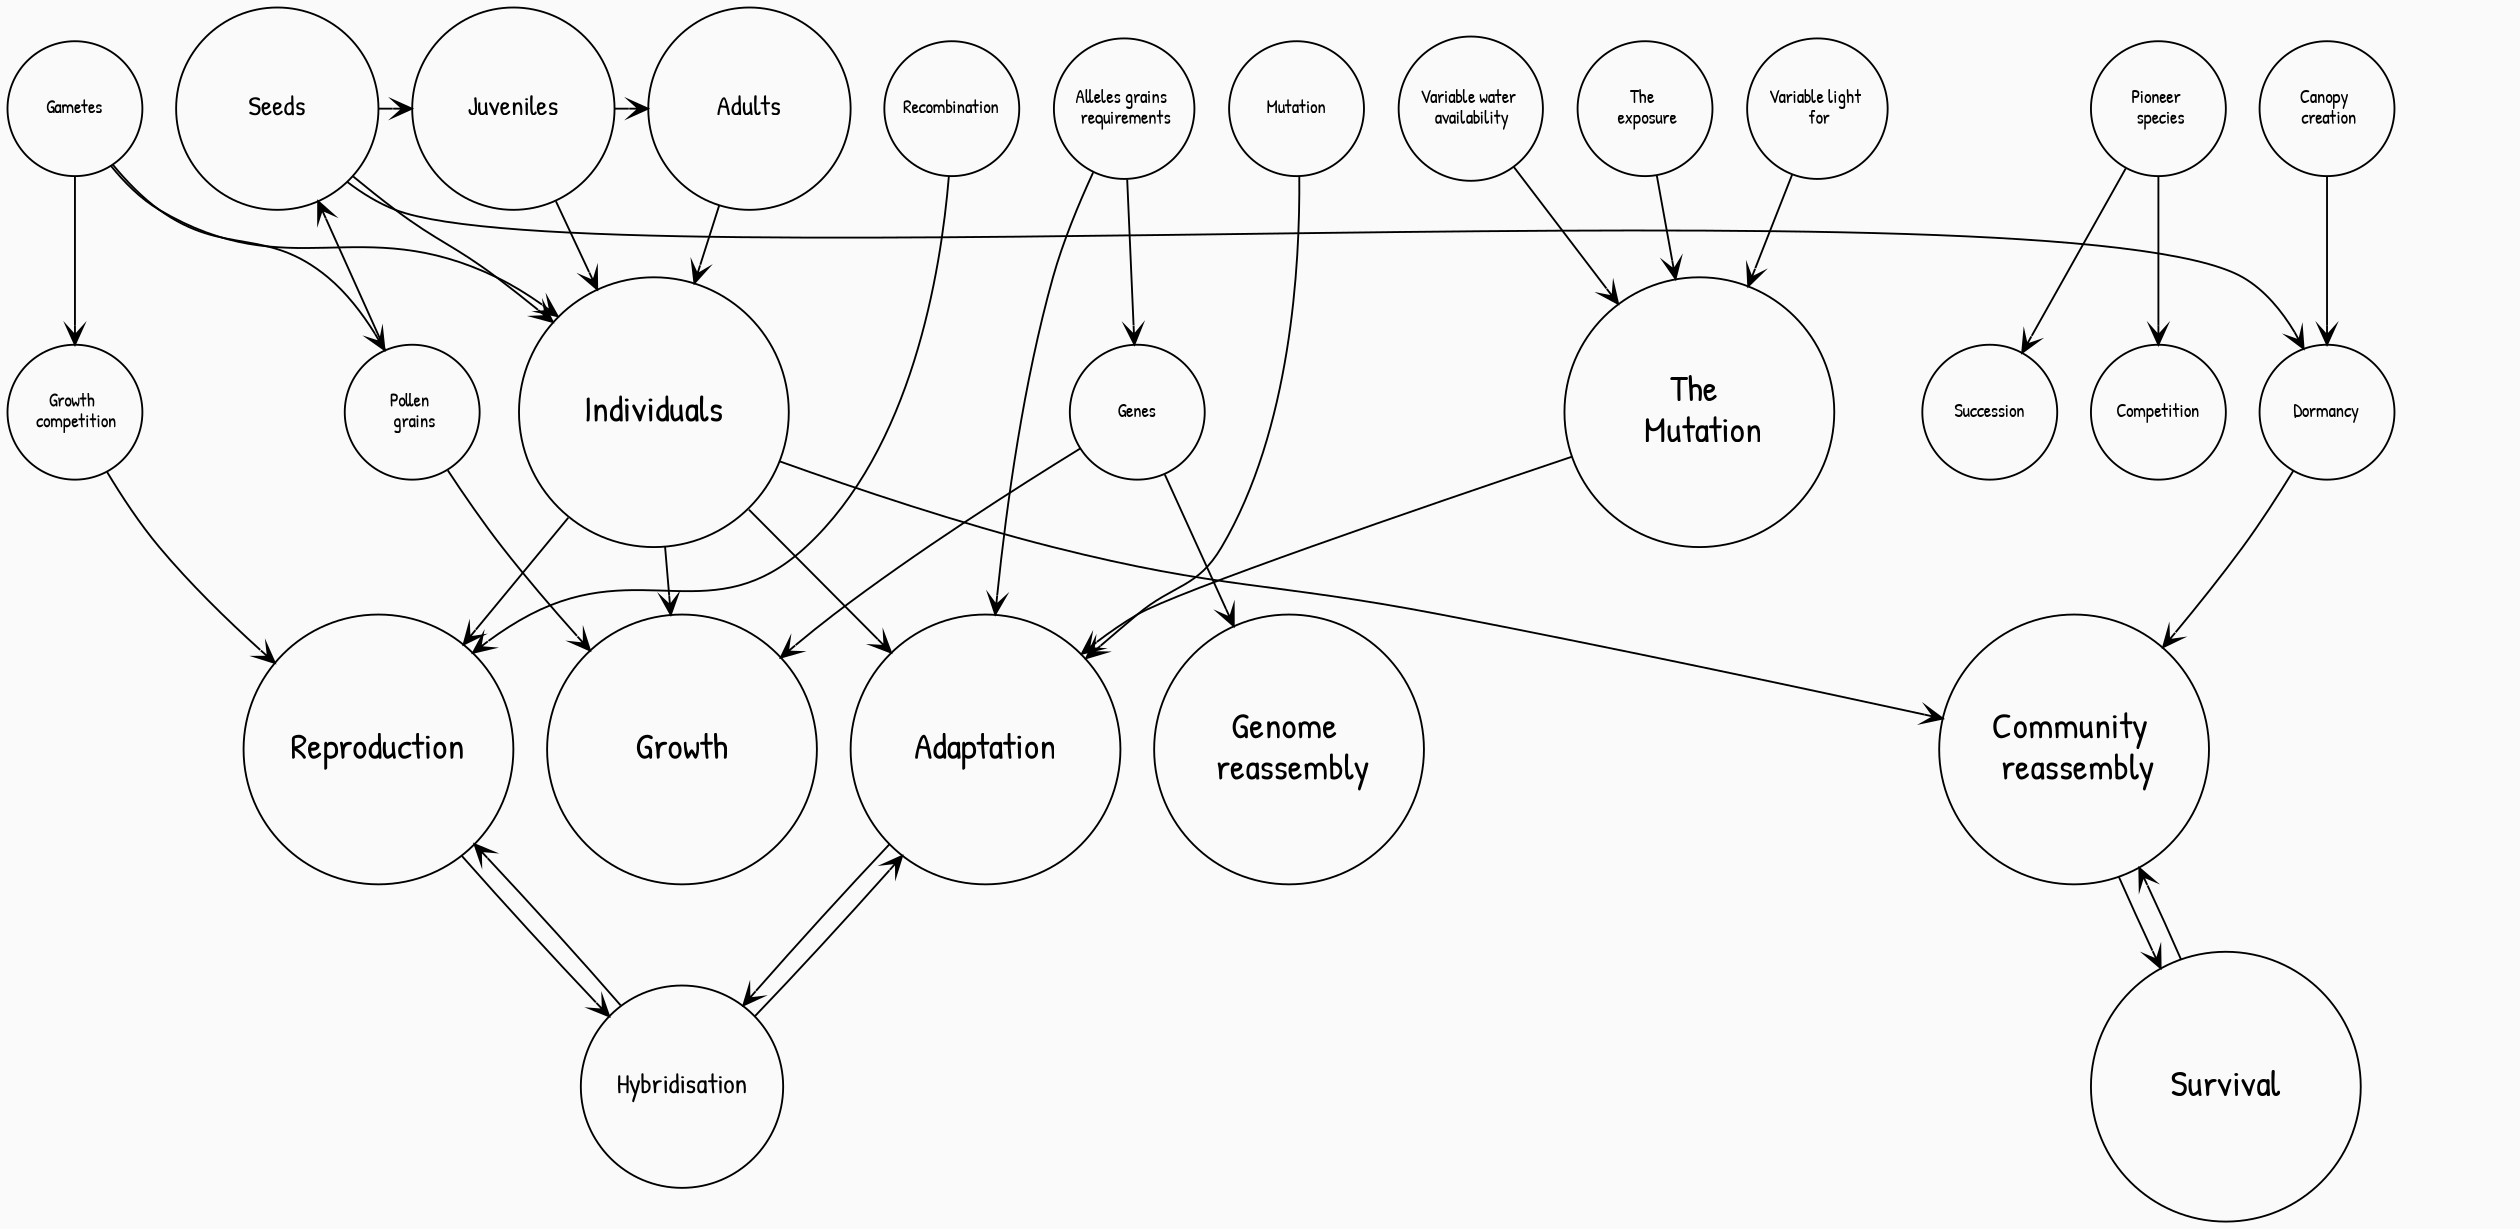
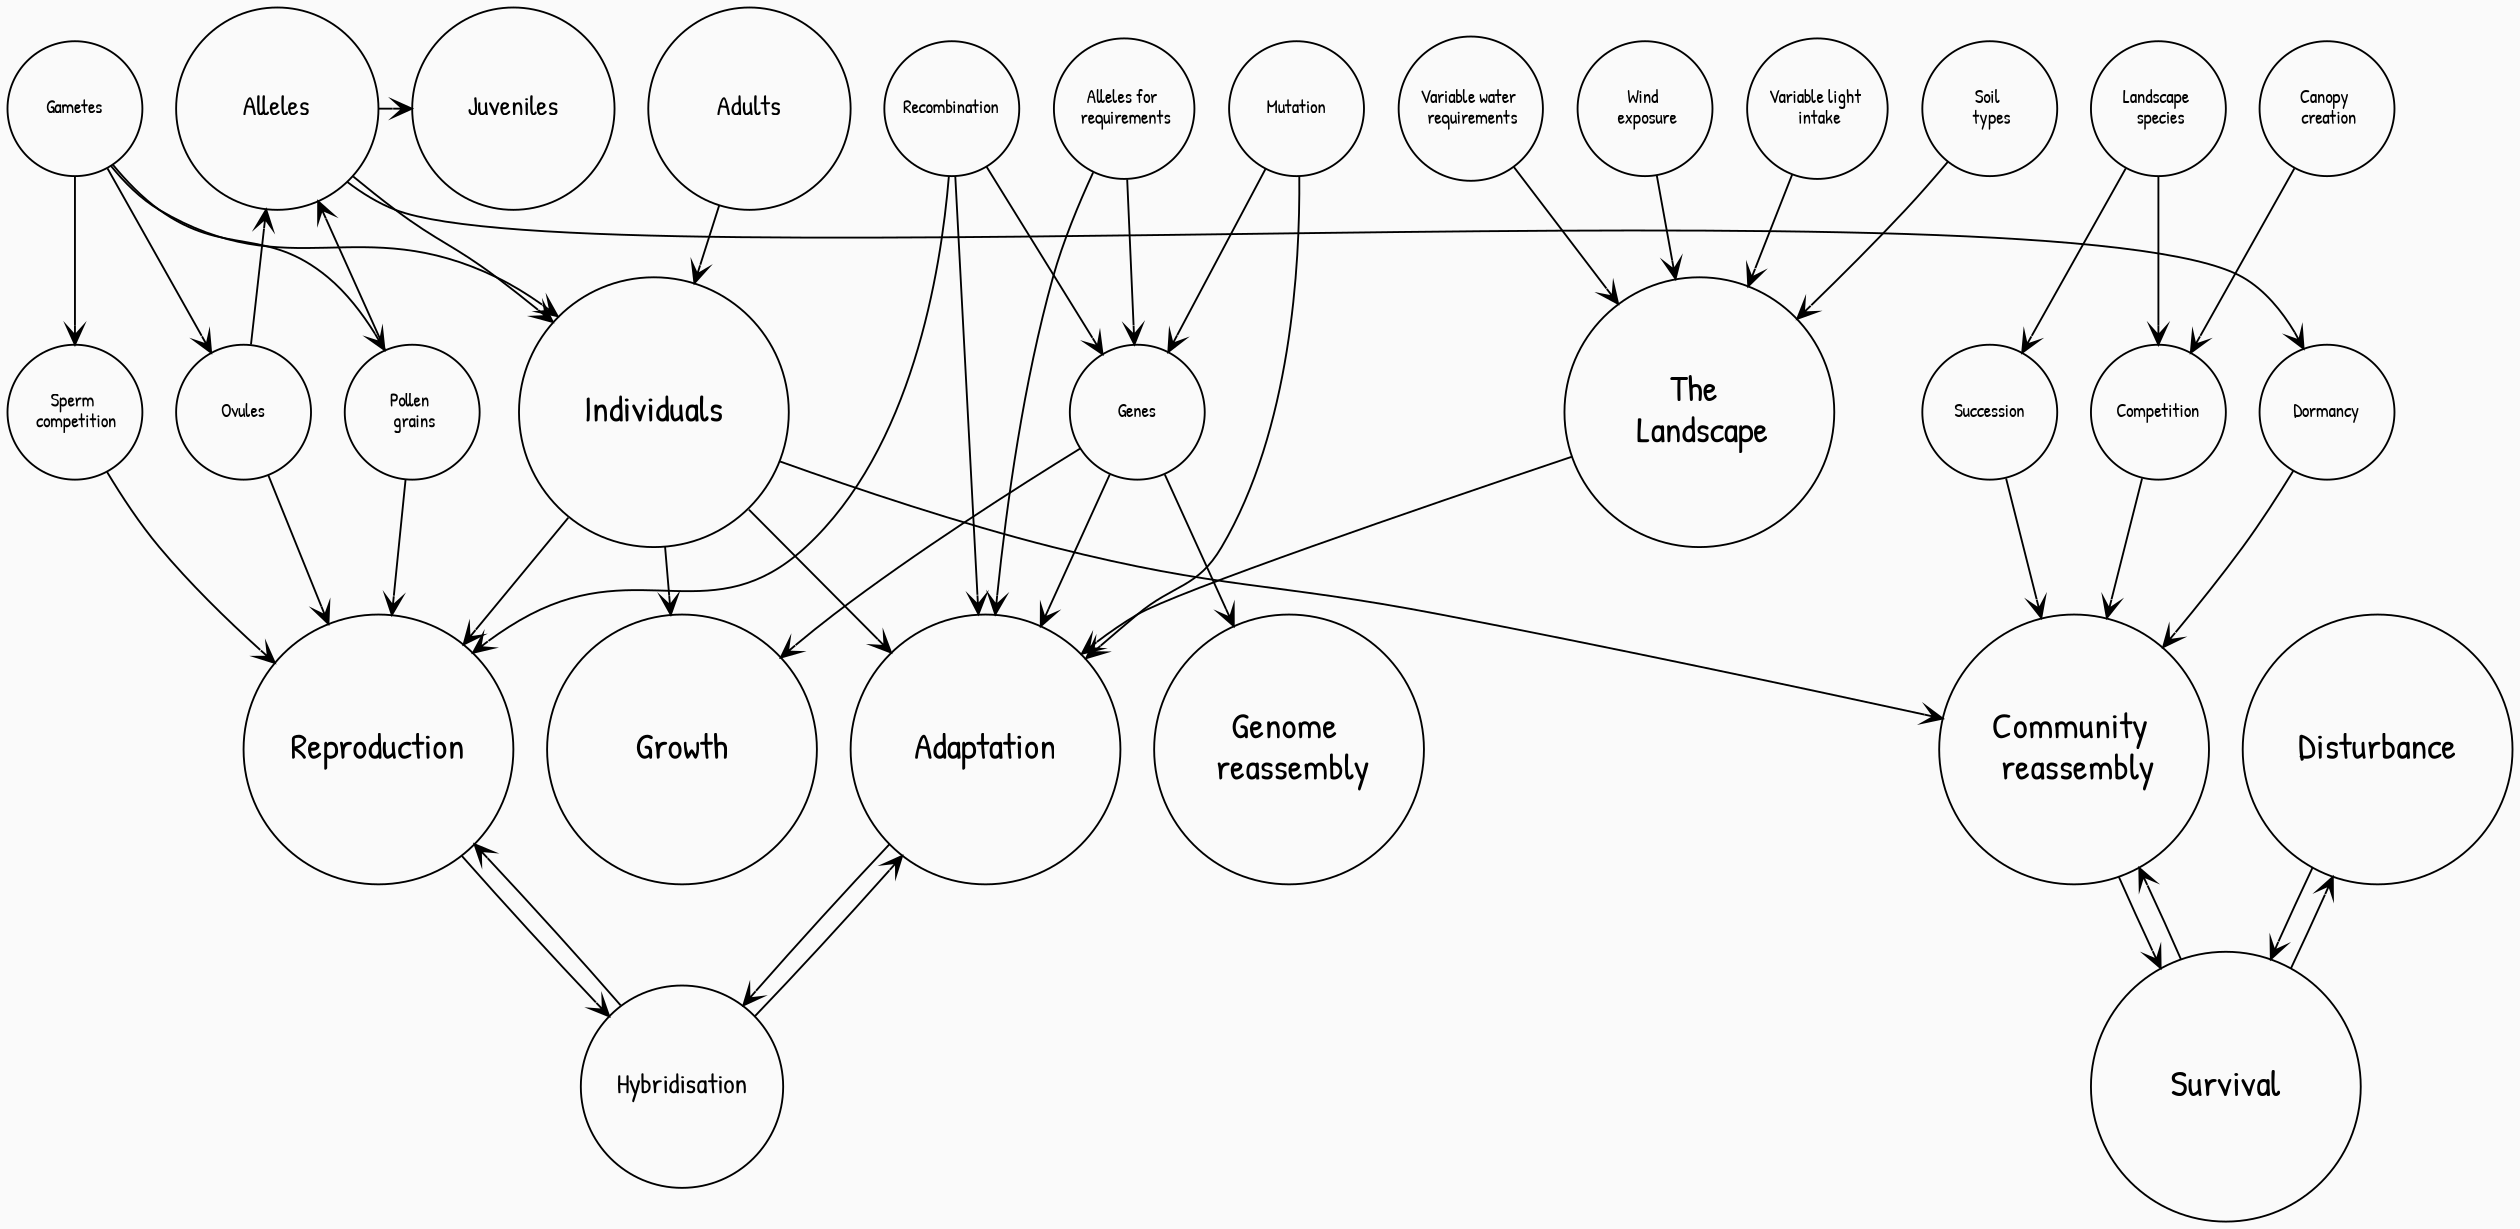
node "Seeds": label "Seeds" -> "Alleles"
edge "Juveniles" -- "Adults": removed
node "Alleles grains requirements": label "Alleles grains requirements" -> "Alleles for requirements"
node "Variable water availability": label "Variable water availability" -> "Variable water requirements"
node "The exposure": label "The exposure" -> "Wind exposure"
node "Variable light for": label "Variable light for" -> "Variable light intake"
node "Soil types": added
node "Pioneer species": label "Pioneer species" -> "Landscape species"
edge "Juveniles" -- "Individuals": removed
edge "Canopy creation" -- "Dormancy": now "Canopy creation" -- "Competition"
edge "Recombination" -- "Genes": added
edge "Mutation" -- "Genes": added
edge "Recombination" -- "Adaptation": added
node "Growth competition": label "Growth competition" -> "Sperm competition"
node "Ovules": added
node "The Mutation": label "The Mutation" -> "The Landscape"
edge "Succession" -- "Community reassembly": added
edge "Competition" -- "Community reassembly": added
edge "Genes" -- "Adaptation": added
edge "Pollen grains" -- "Growth": now "Pollen grains" -- "Reproduction"
node "Disturbance": added
